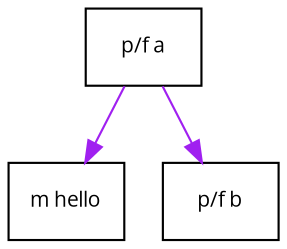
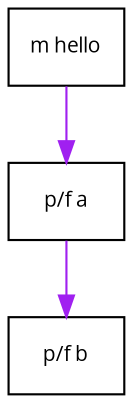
edge "p/f a" -> "m hello": reversed
